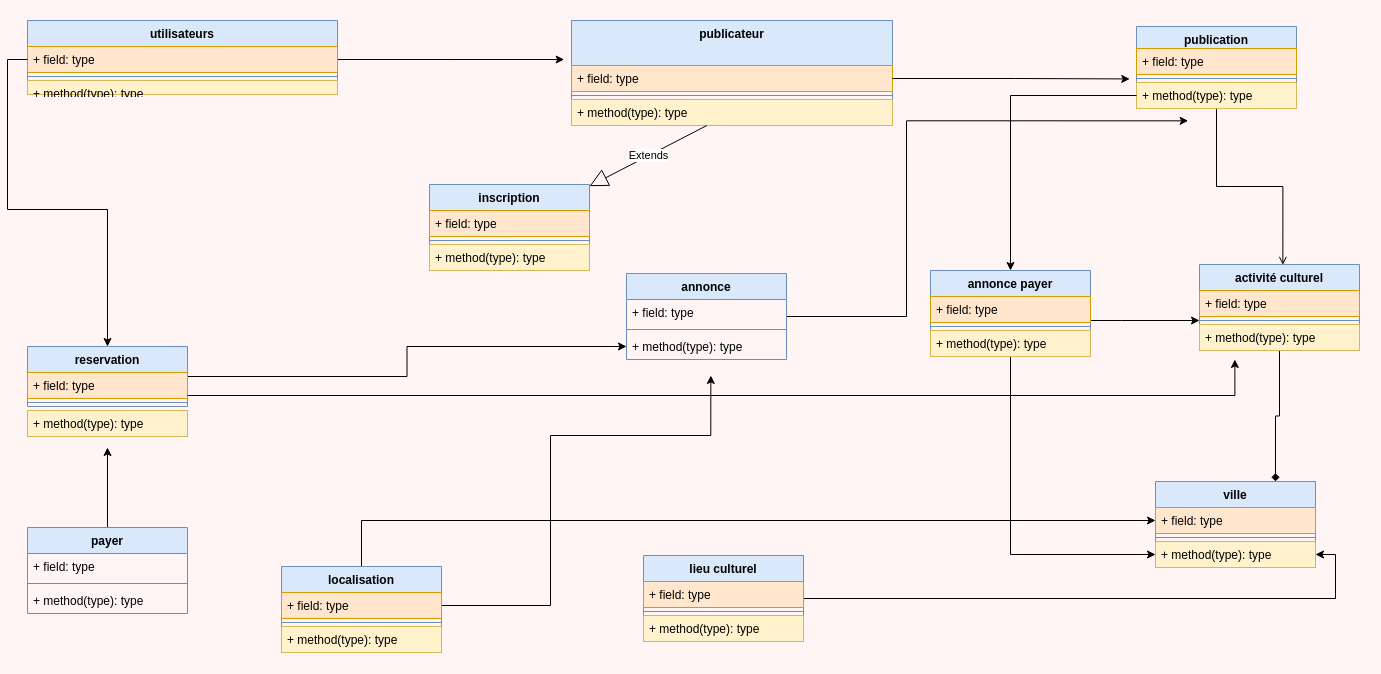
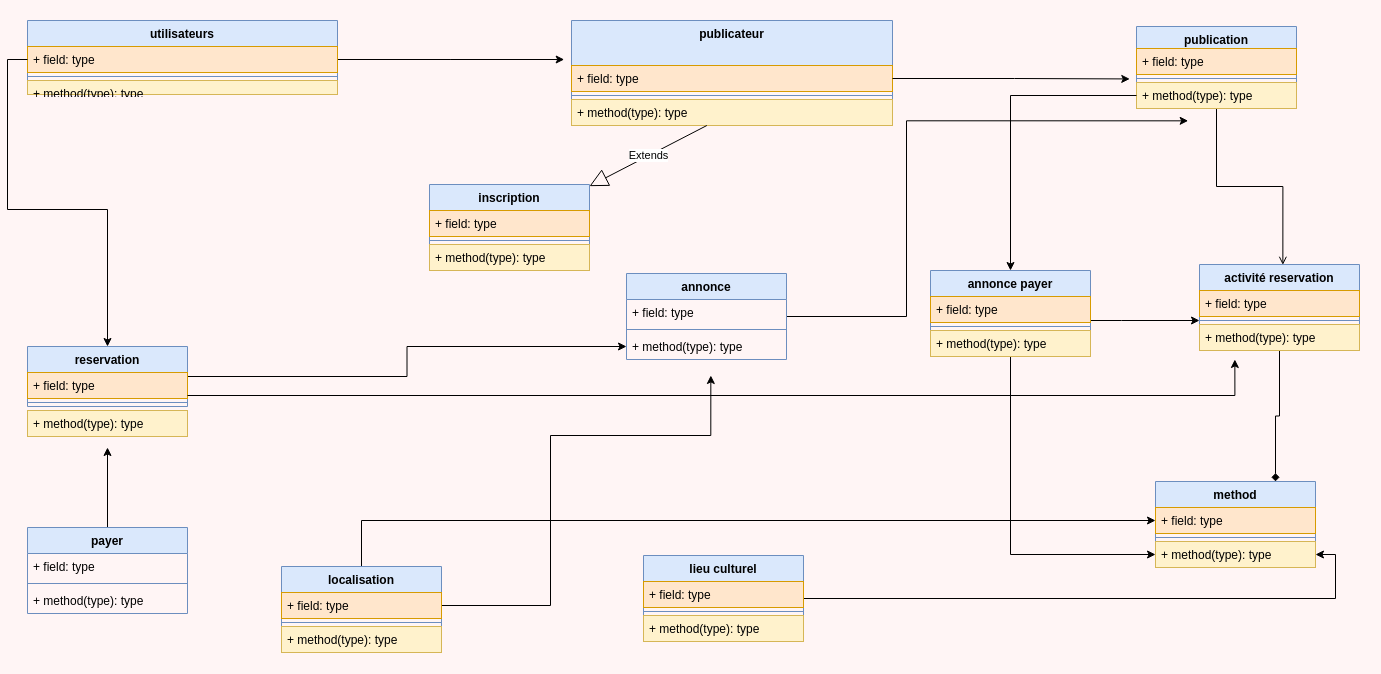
node "activité culturel": label "activité culturel" -> "activité reservation"
node "ville": label "ville" -> "method"
